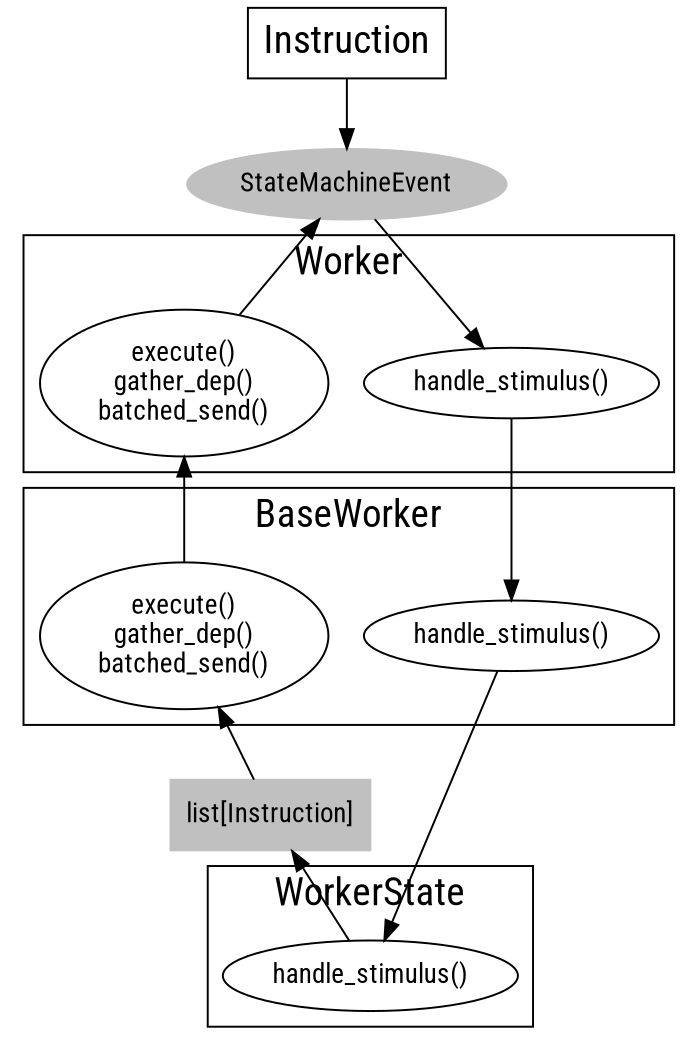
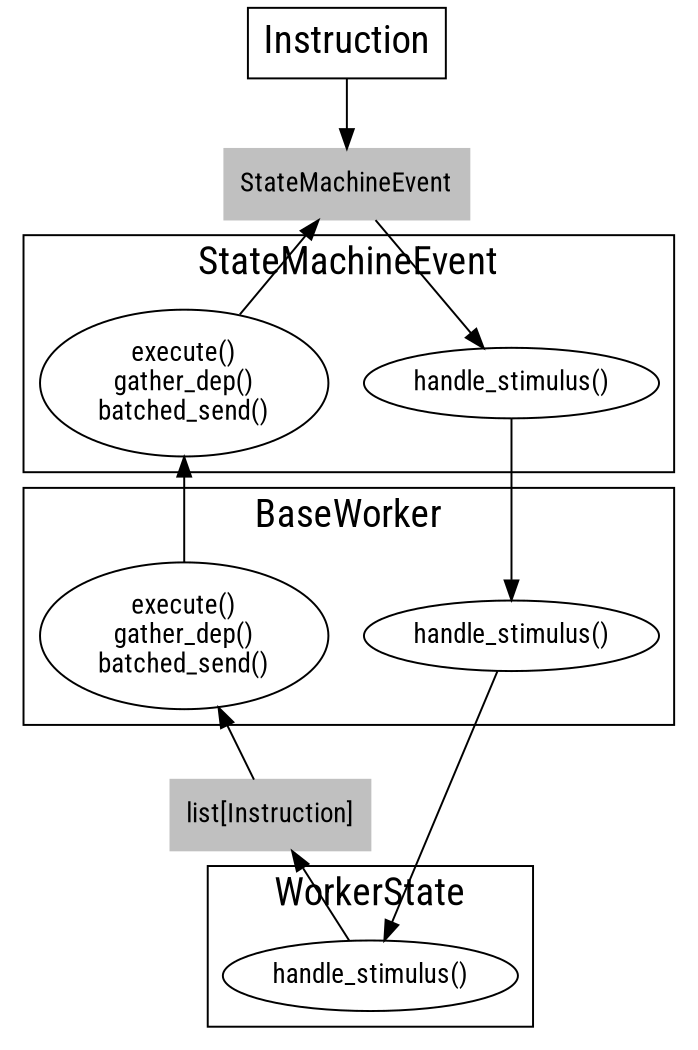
node "StateMachineEvent": shape ellipse -> box
cluster "Worker": label "Worker" -> "StateMachineEvent"
